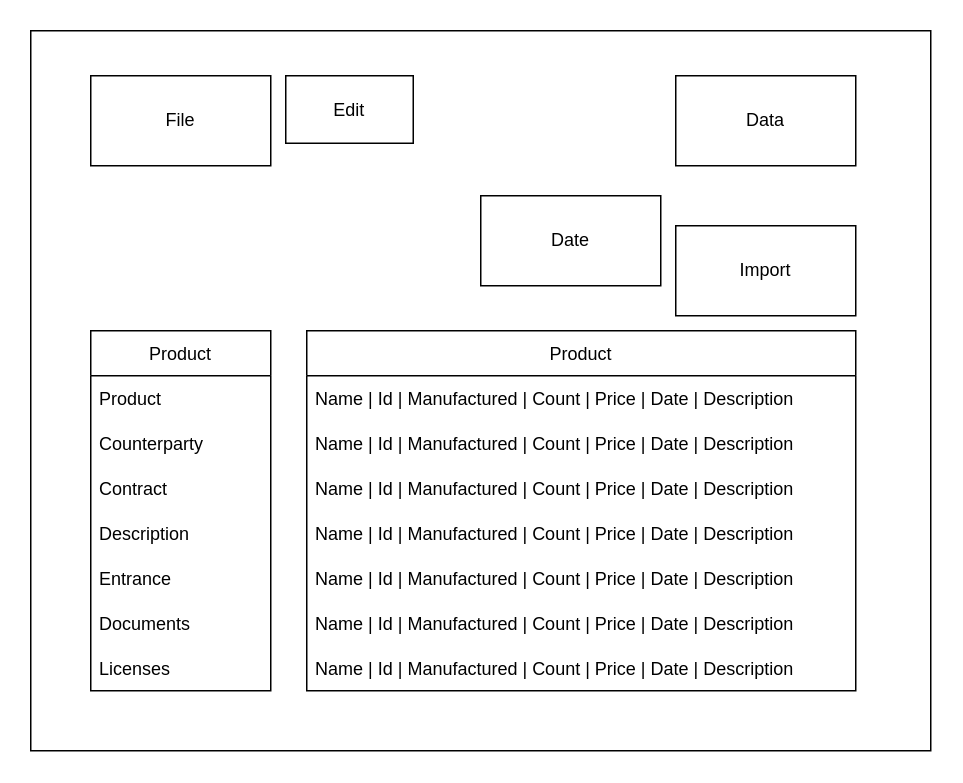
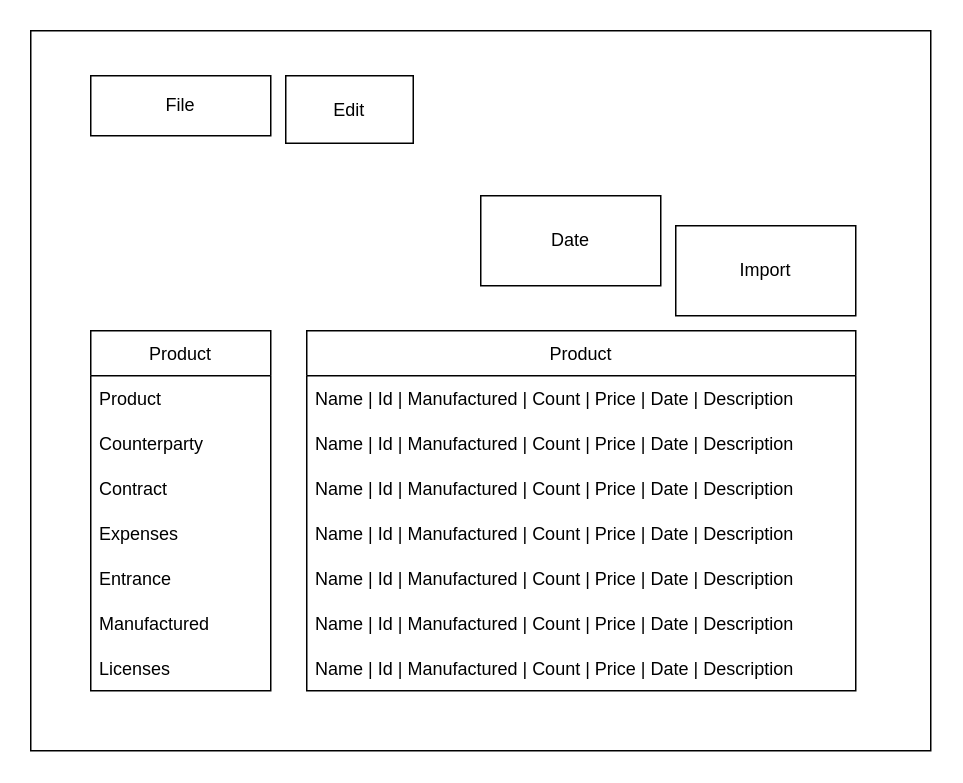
node "File": size 180x90 -> 180x60
node "Data": removed
node "Description": label "Description" -> "Expenses"
node "Documents": label "Documents" -> "Manufactured"
